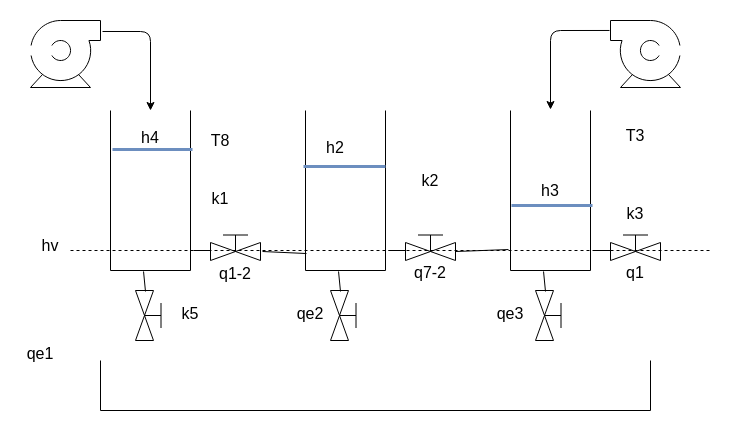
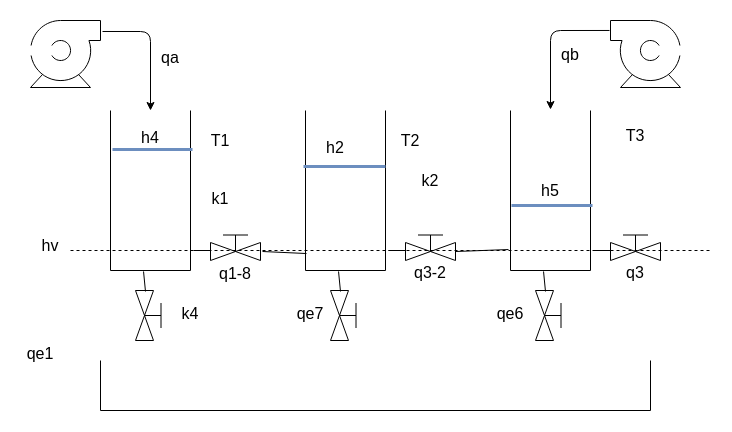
node "qb": added
node "qa": added
node "T8": label "T8" -> "T1"
node "T2": added
node "h3": label "h3" -> "h5"
node "k3": removed
node "q7-2": label "q7-2" -> "q3-2"
node "q1": label "q1" -> "q3"
node "q1-2": label "q1-2" -> "q1-8"
node "k5": label "k5" -> "k4"
node "qe2": label "qe2" -> "qe7"
node "qe3": label "qe3" -> "qe6"
